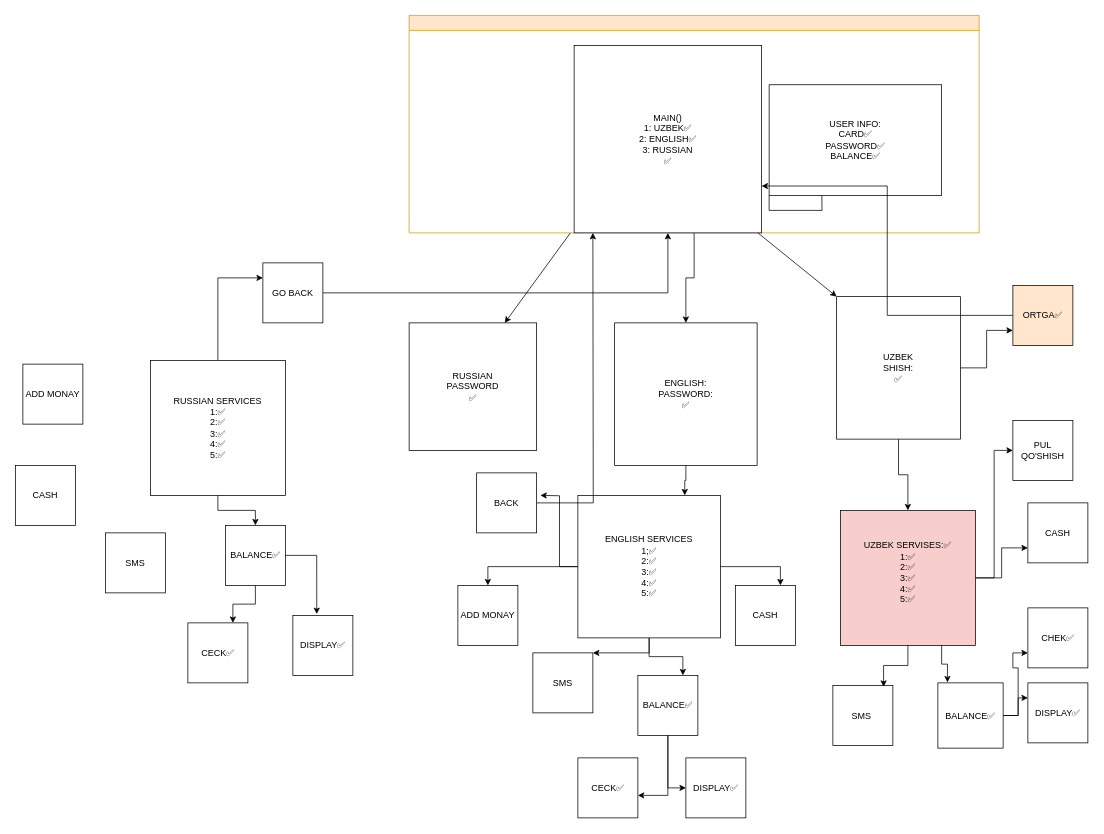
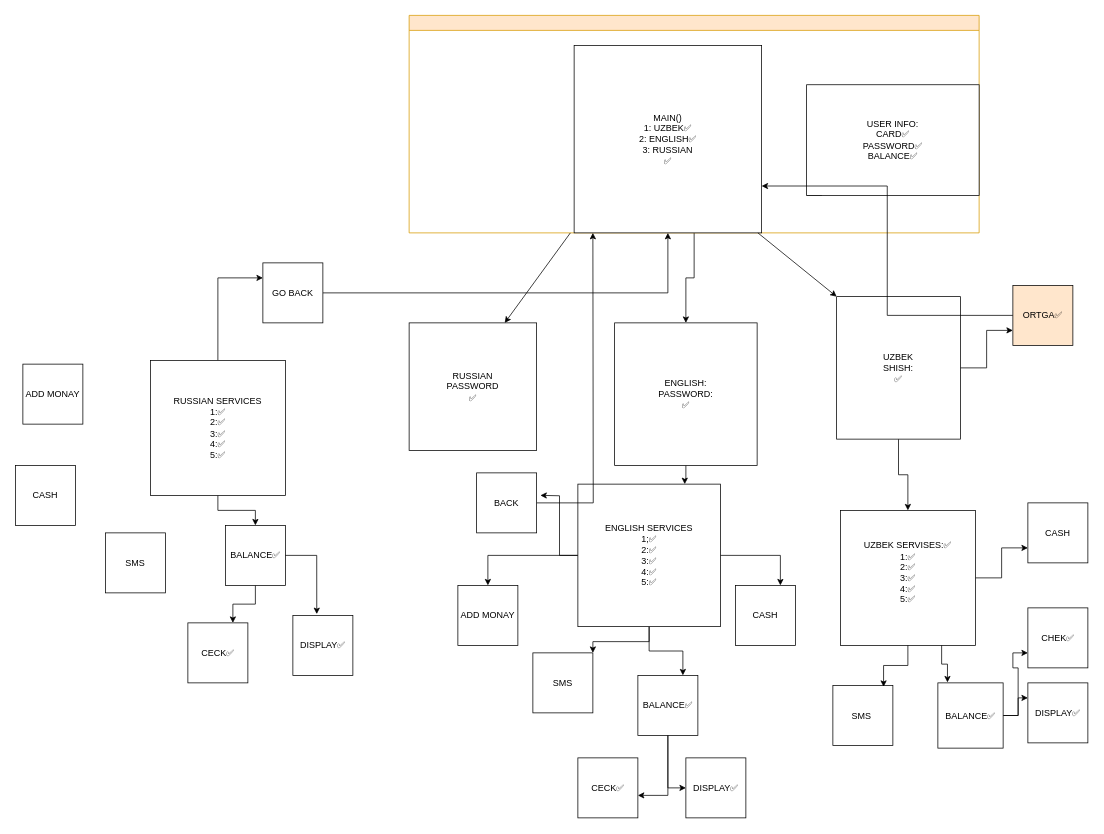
node "USER INFO: CARD✅ PASSWORD✅ BALANCE✅": moved (855, 140) -> (893, 140)
edge "UZBEK SERVISES:✅ 1:✅ 2:✅ 3:✅ 4:✅ 5:✅" -> "PUL QO'SHISH": removed
node "PUL QO'SHISH": removed
node "ENGLISH SERVICES 1;✅ 2:✅ 3:✅ 4:✅ 5:✅": moved (649, 567) -> (649, 555)
node "UZBEK SERVISES:✅ 1:✅ 2:✅ 3:✅ 4:✅ 5:✅": fillcolor #f8cecc -> #ffffff
